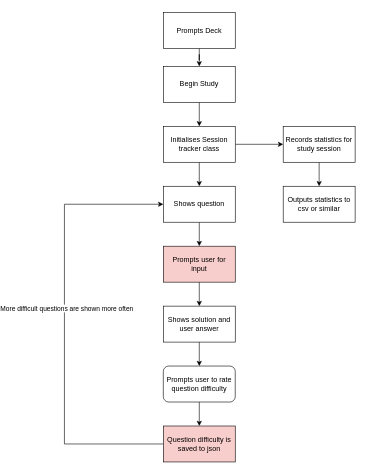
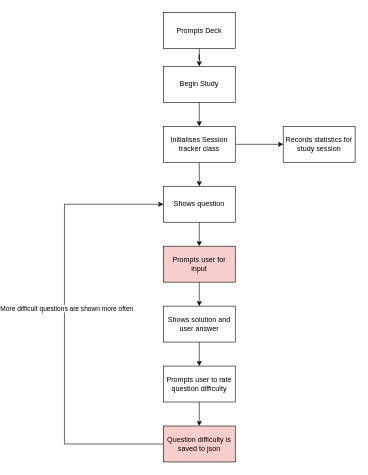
edge "Records statistics for study session" -> "Outputs statistics to csv or similar": removed
node "Outputs statistics to csv or similar": removed
node "Prompts user to rate question difficulty": shape rounded rectangle -> rectangle
